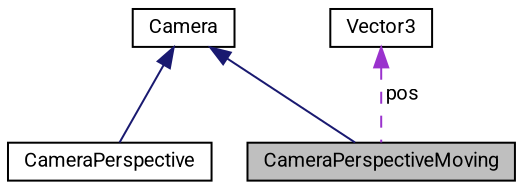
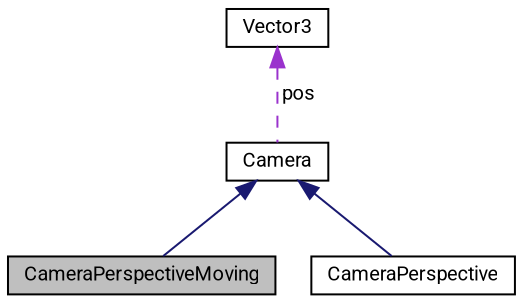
edge "CameraPerspectiveMoving" -> "Vector3": now "Camera" -> "Vector3"
